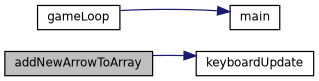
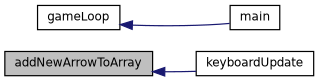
edge "gameLoop" -> "main": reversed
edge "addNewArrowToArray" -> "keyboardUpdate": reversed
